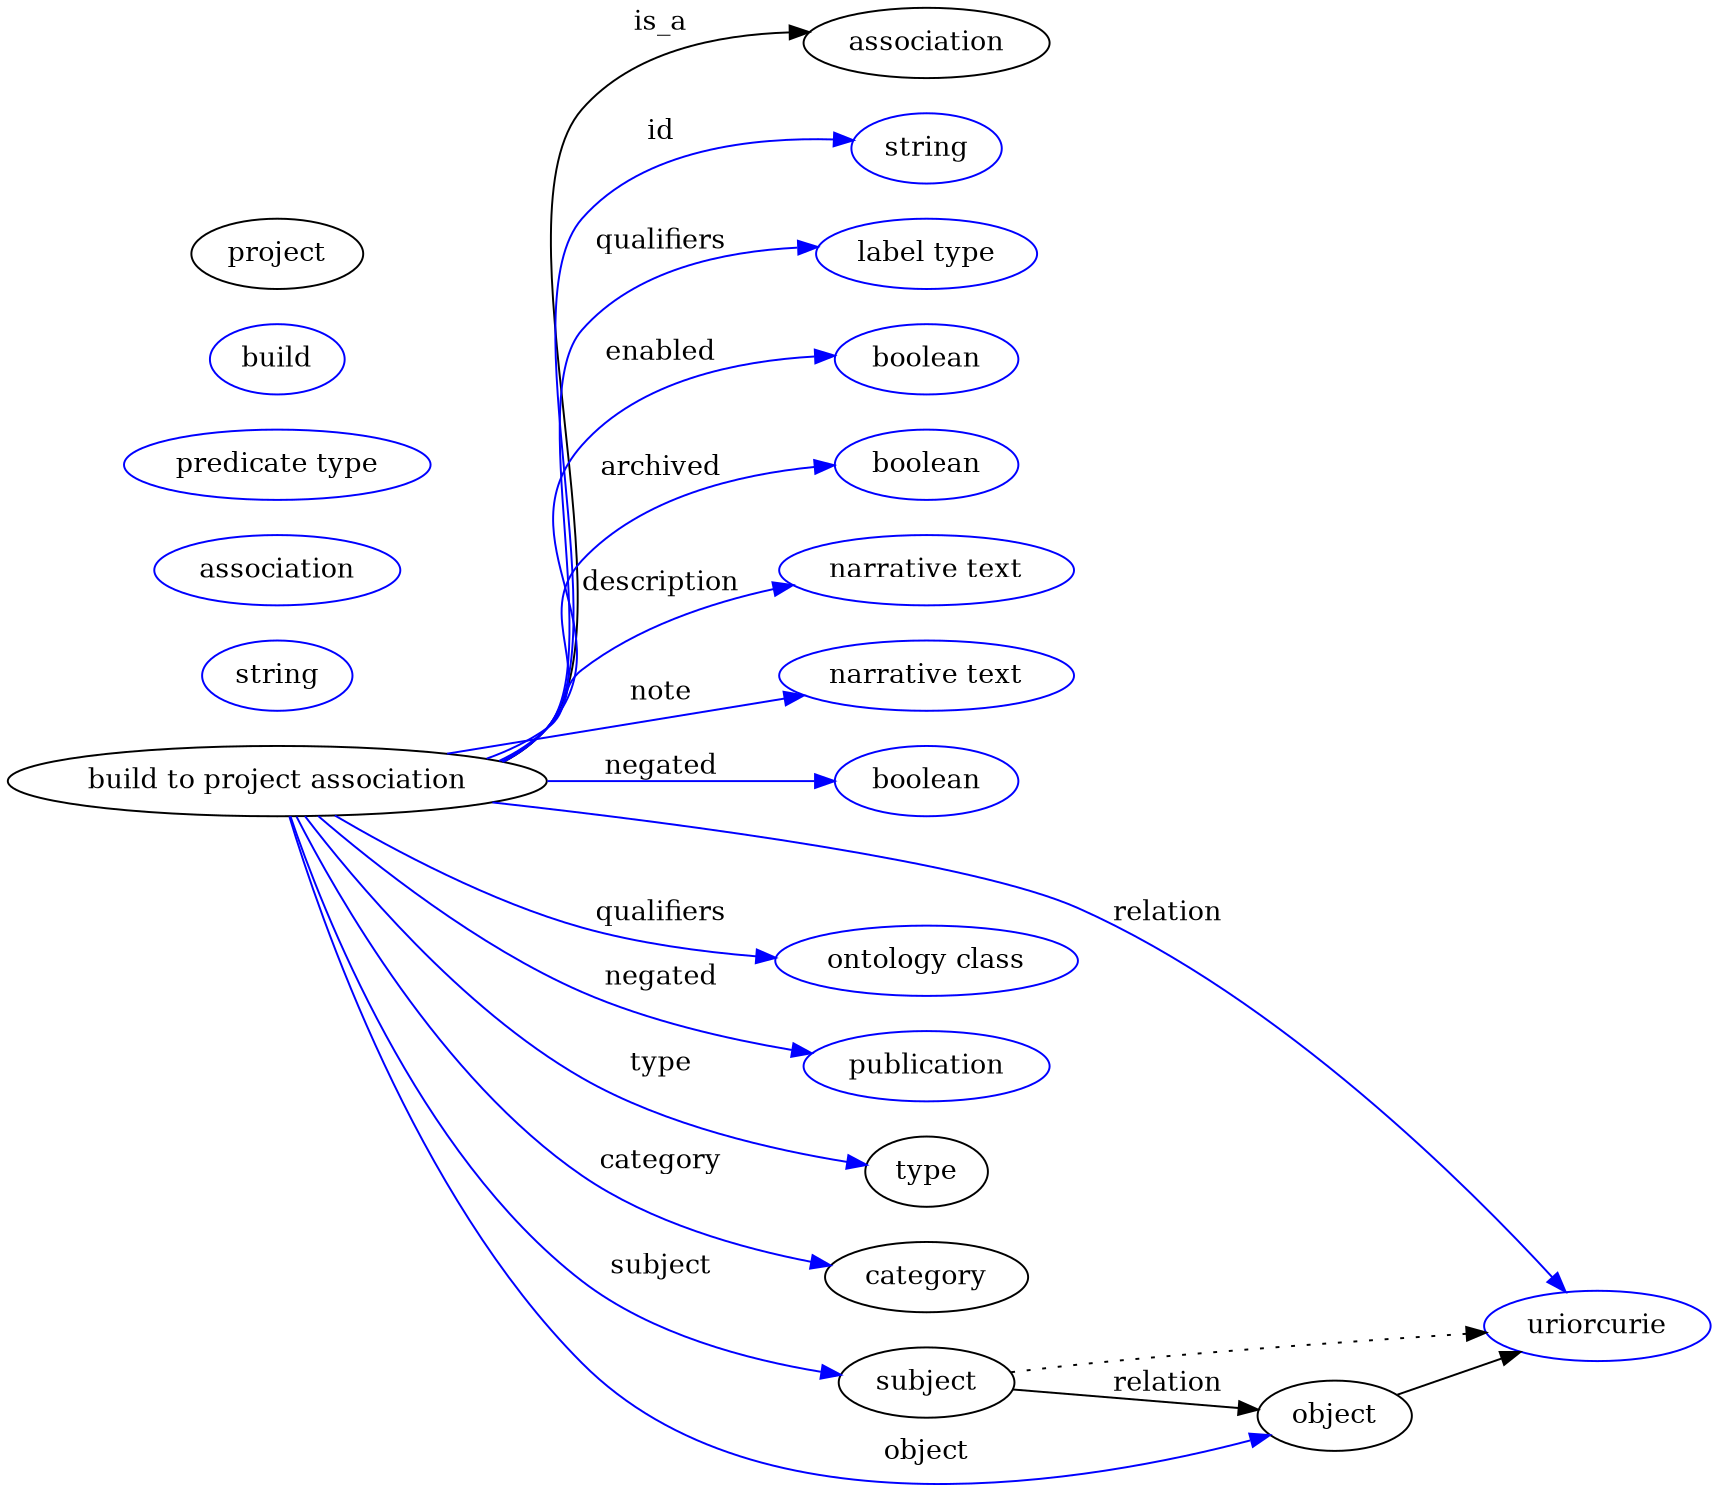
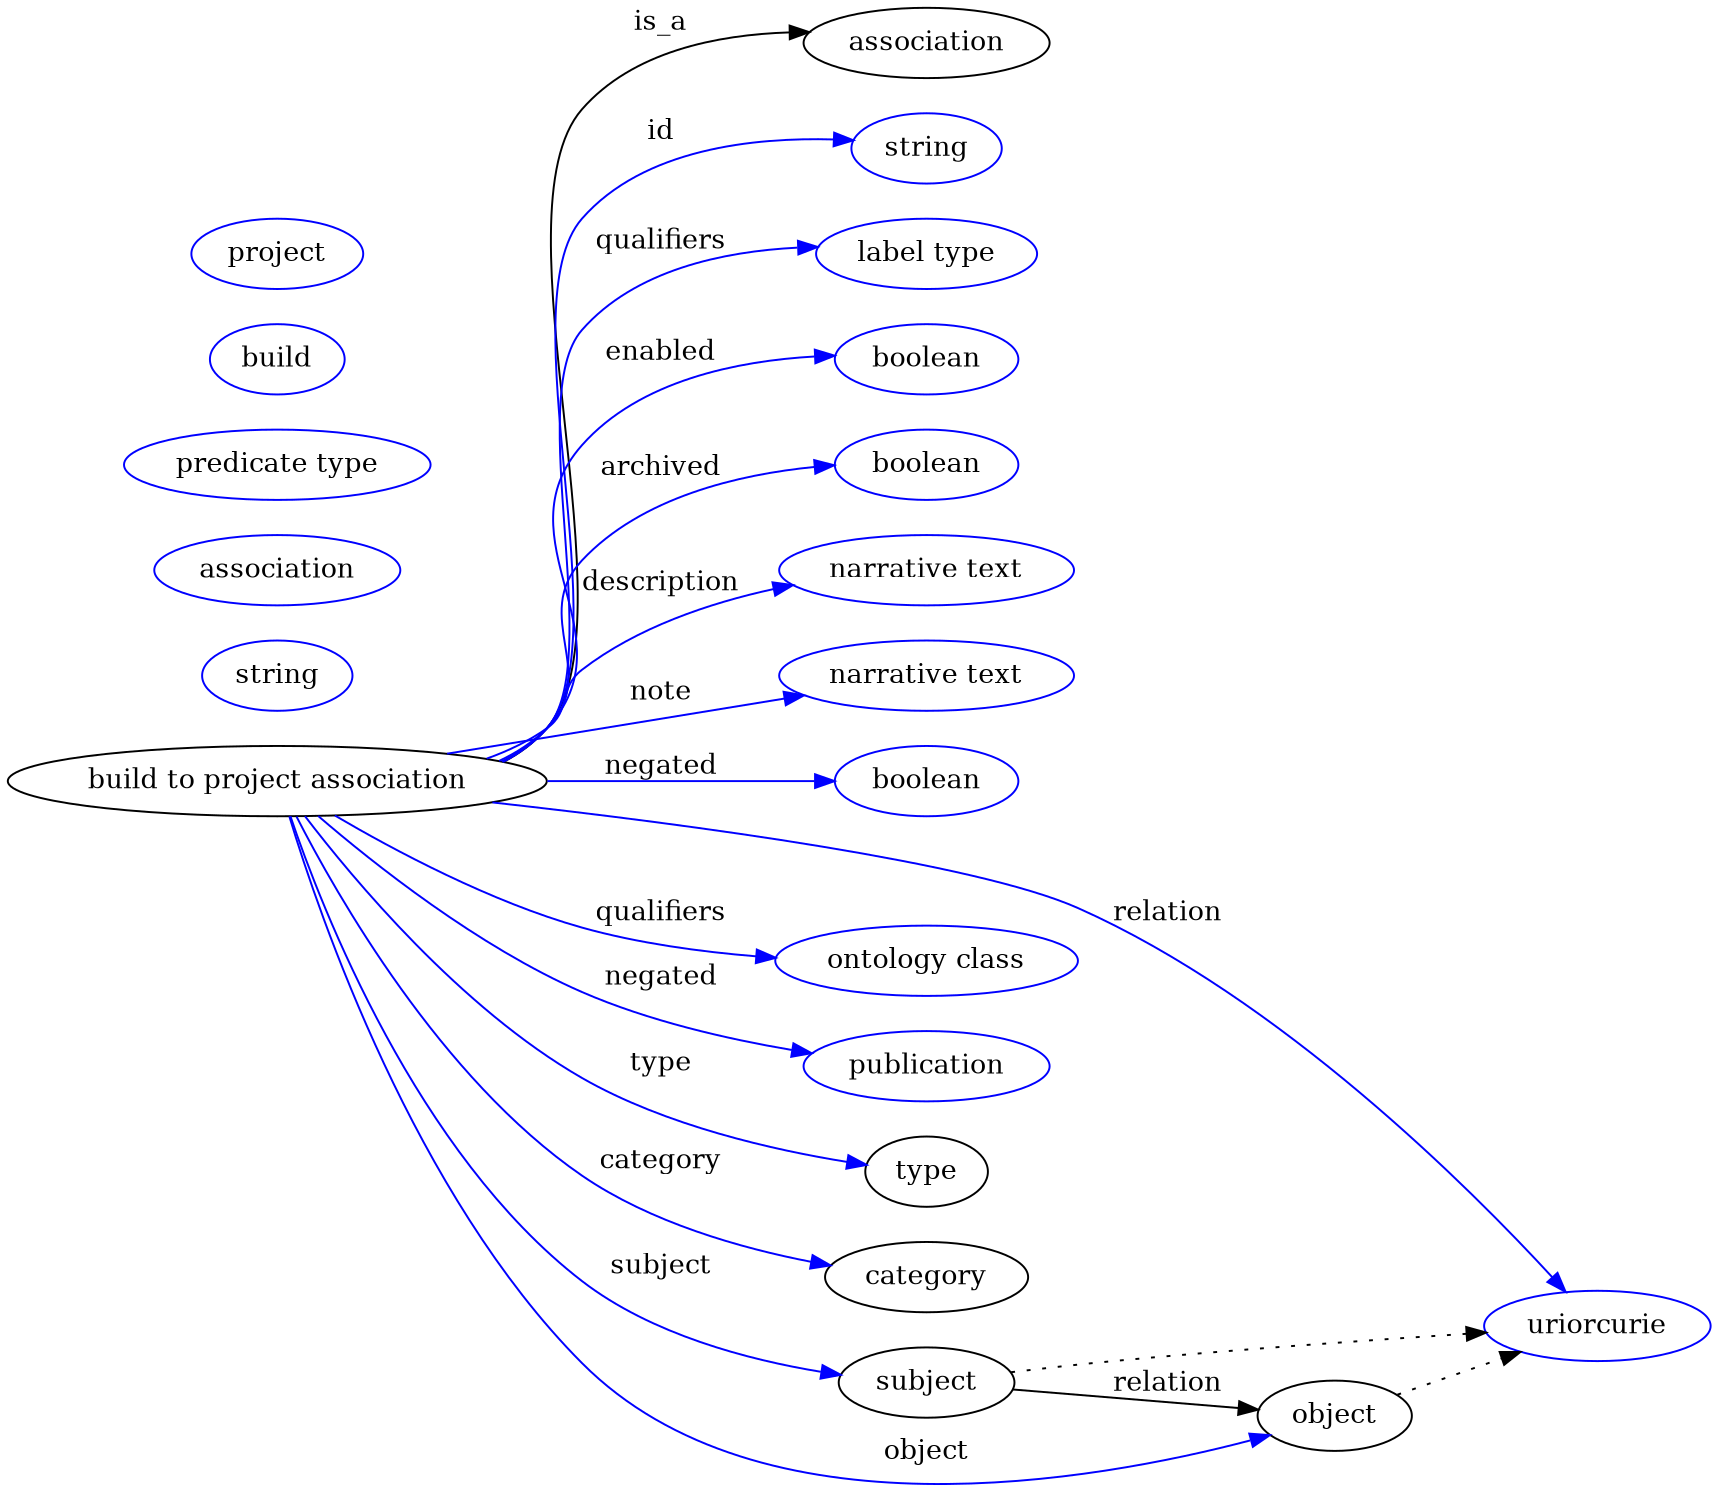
node "project": color black -> blue
edge "object" -> "uriorcurie": style solid -> dotted
